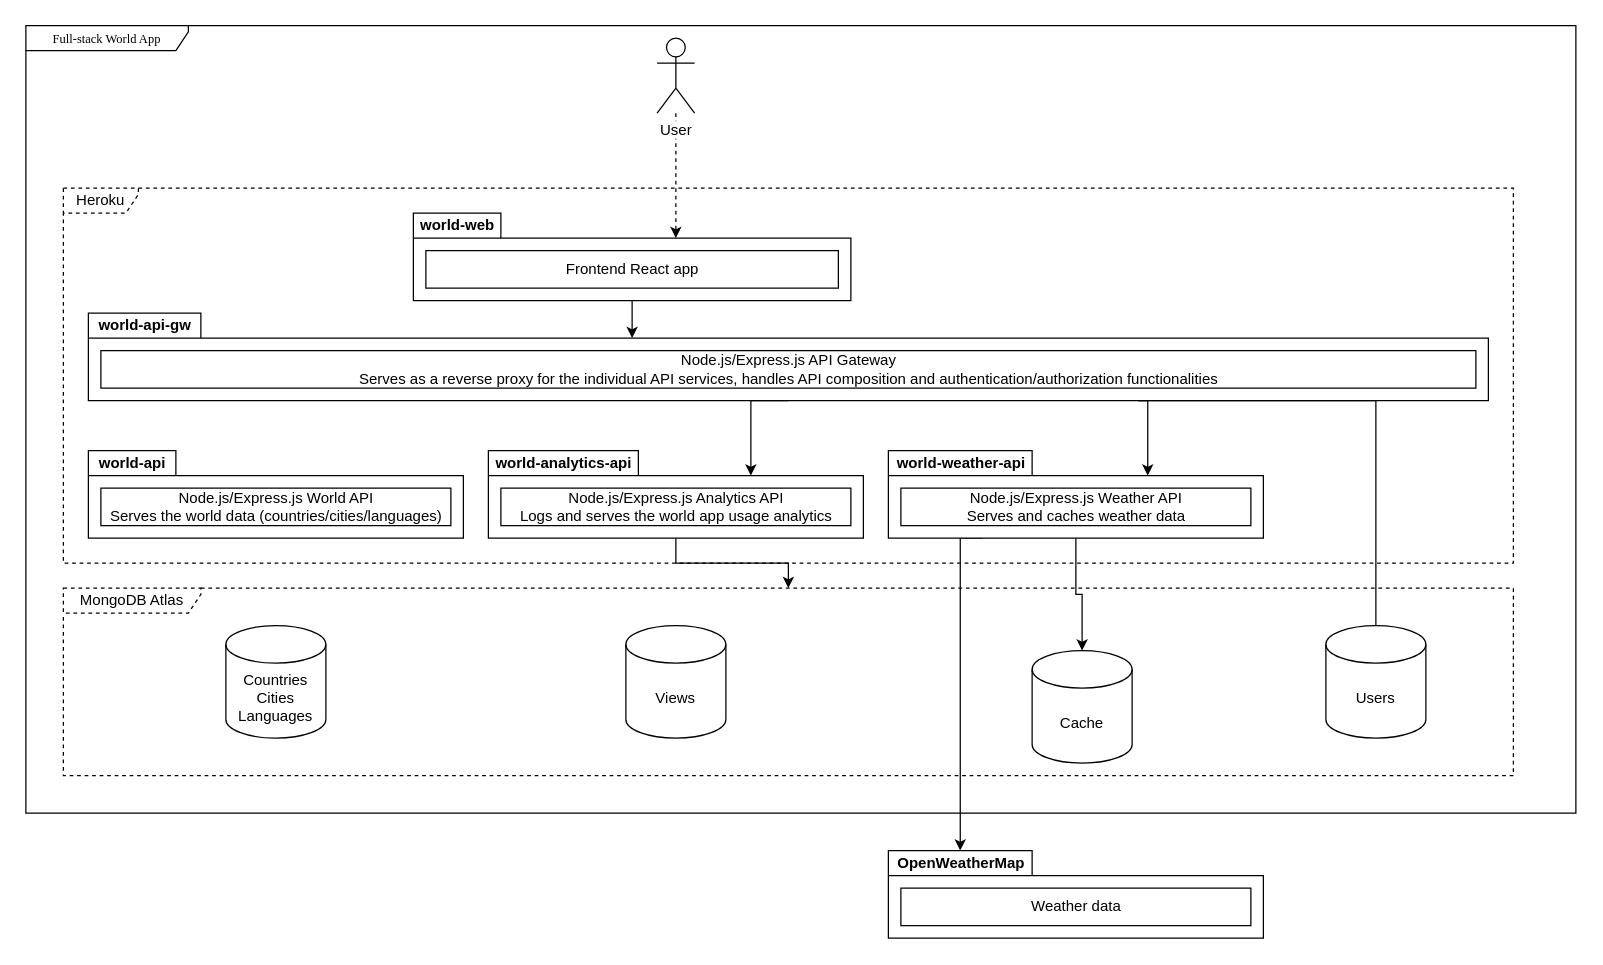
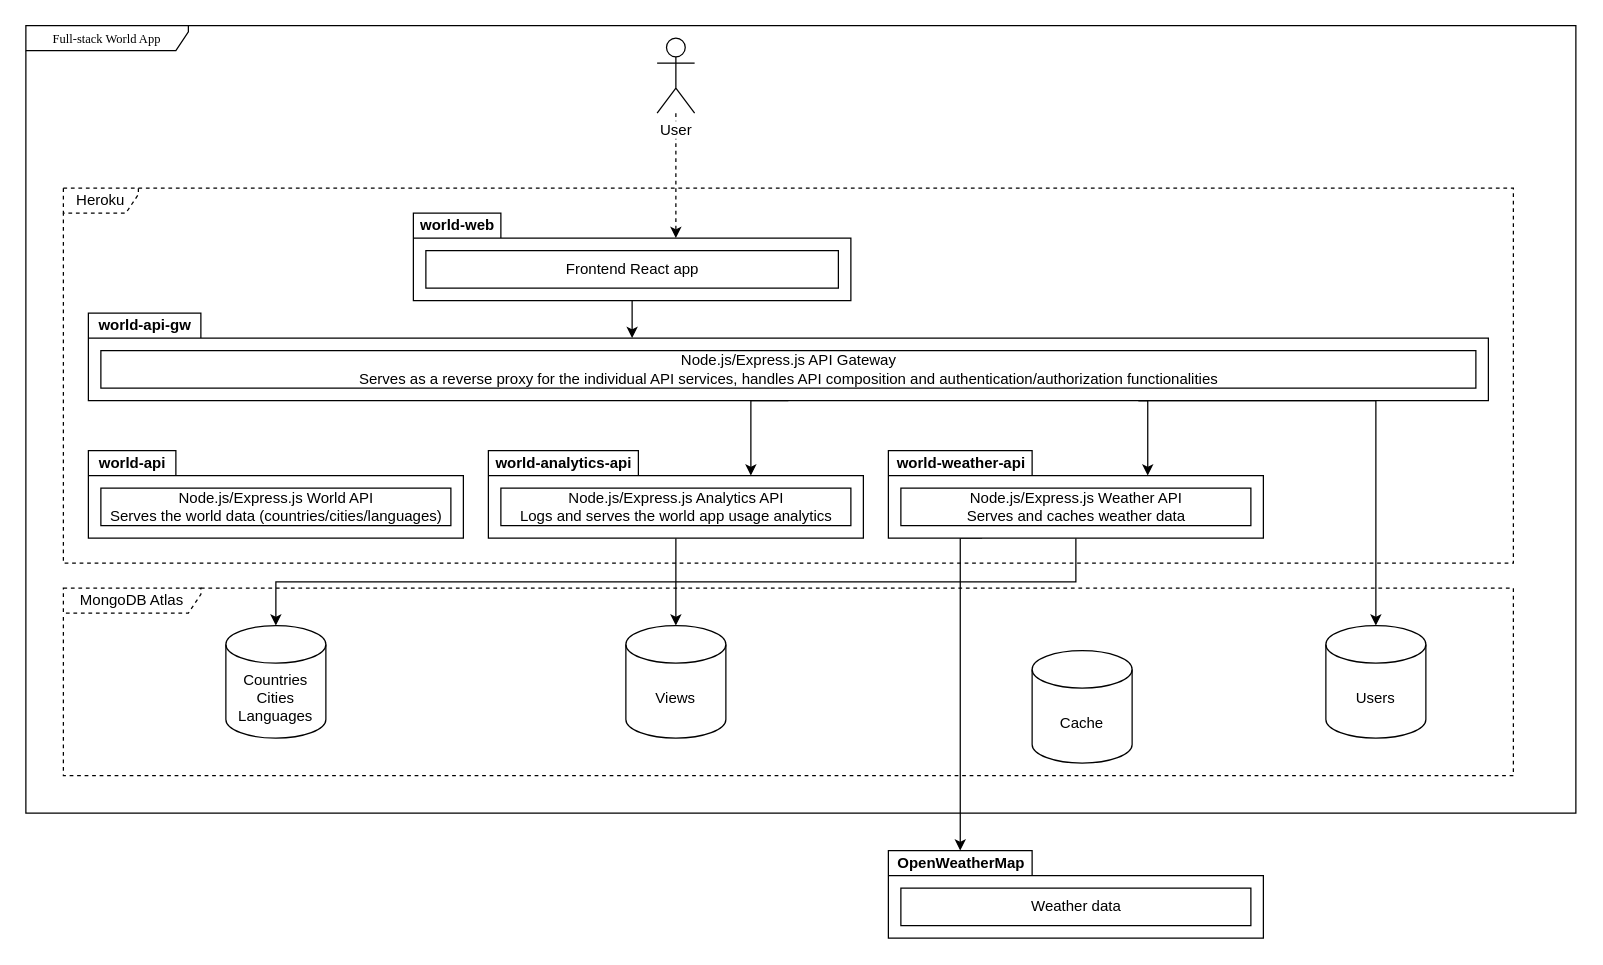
edge "world-analytics-api" -> "MongoDB Atlas": now "world-analytics-api" -> "Views"
edge "world-weather-api" -> "Cache": now "world-weather-api" -> "Countries Cities Languages"
edge "world-api-gw" -- "Users": arrowhead none -> classic
